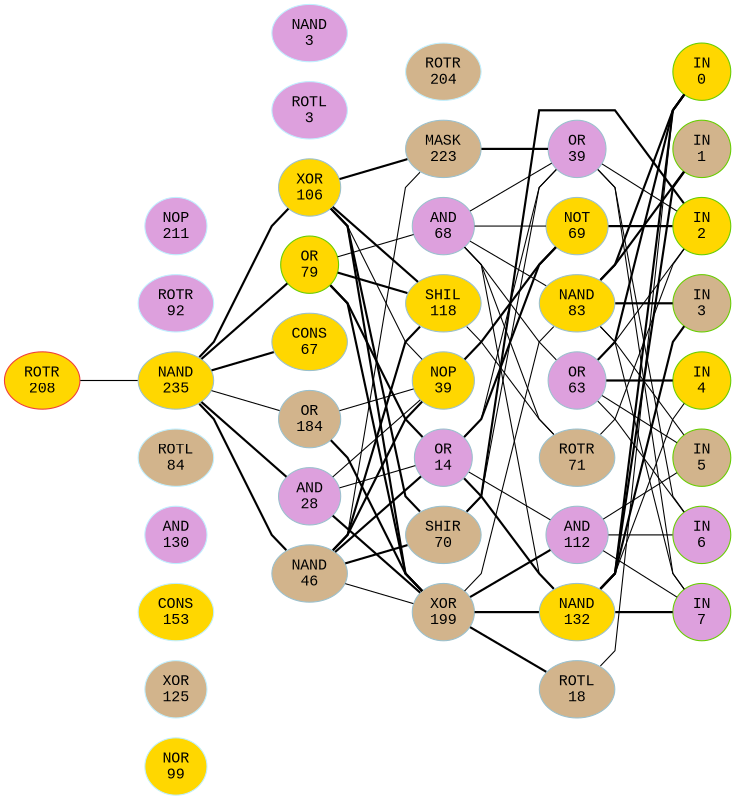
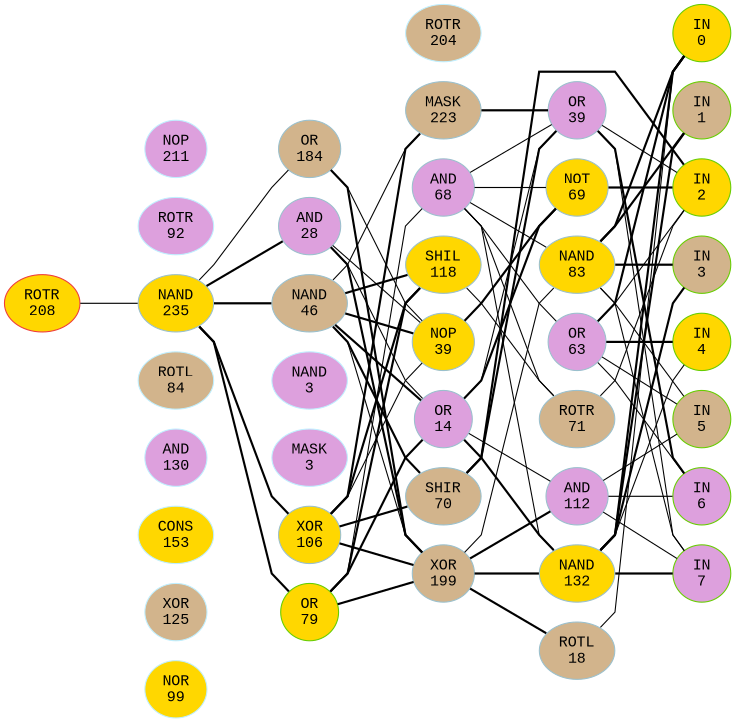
node "ROTL 3": label "ROTL 3" -> "MASK 3"
edge "OR 39" -- "IN 6": style solid -> bold
edge "OR 39" -- "SHIR 70": style solid -> bold
node "CONS 67": removed
